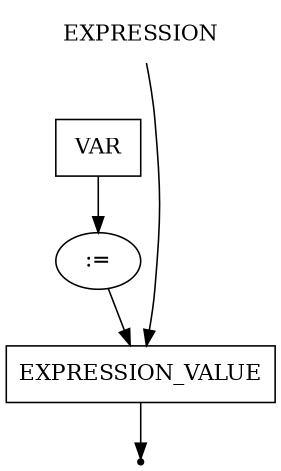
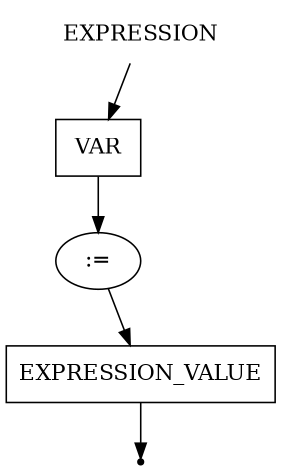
edge "EXPRESSION" -> "EXPRESSION_VALUE": now "EXPRESSION" -> "VAR"
